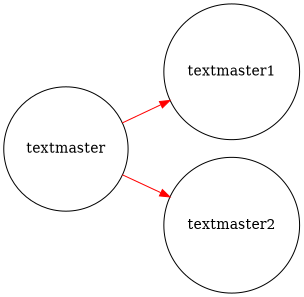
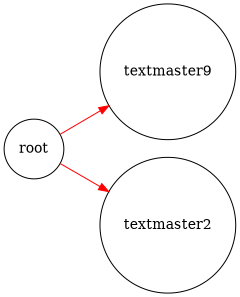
node "textmaster1": label "textmaster1" -> "textmaster9"
node "textmaster": label "textmaster" -> "root"
